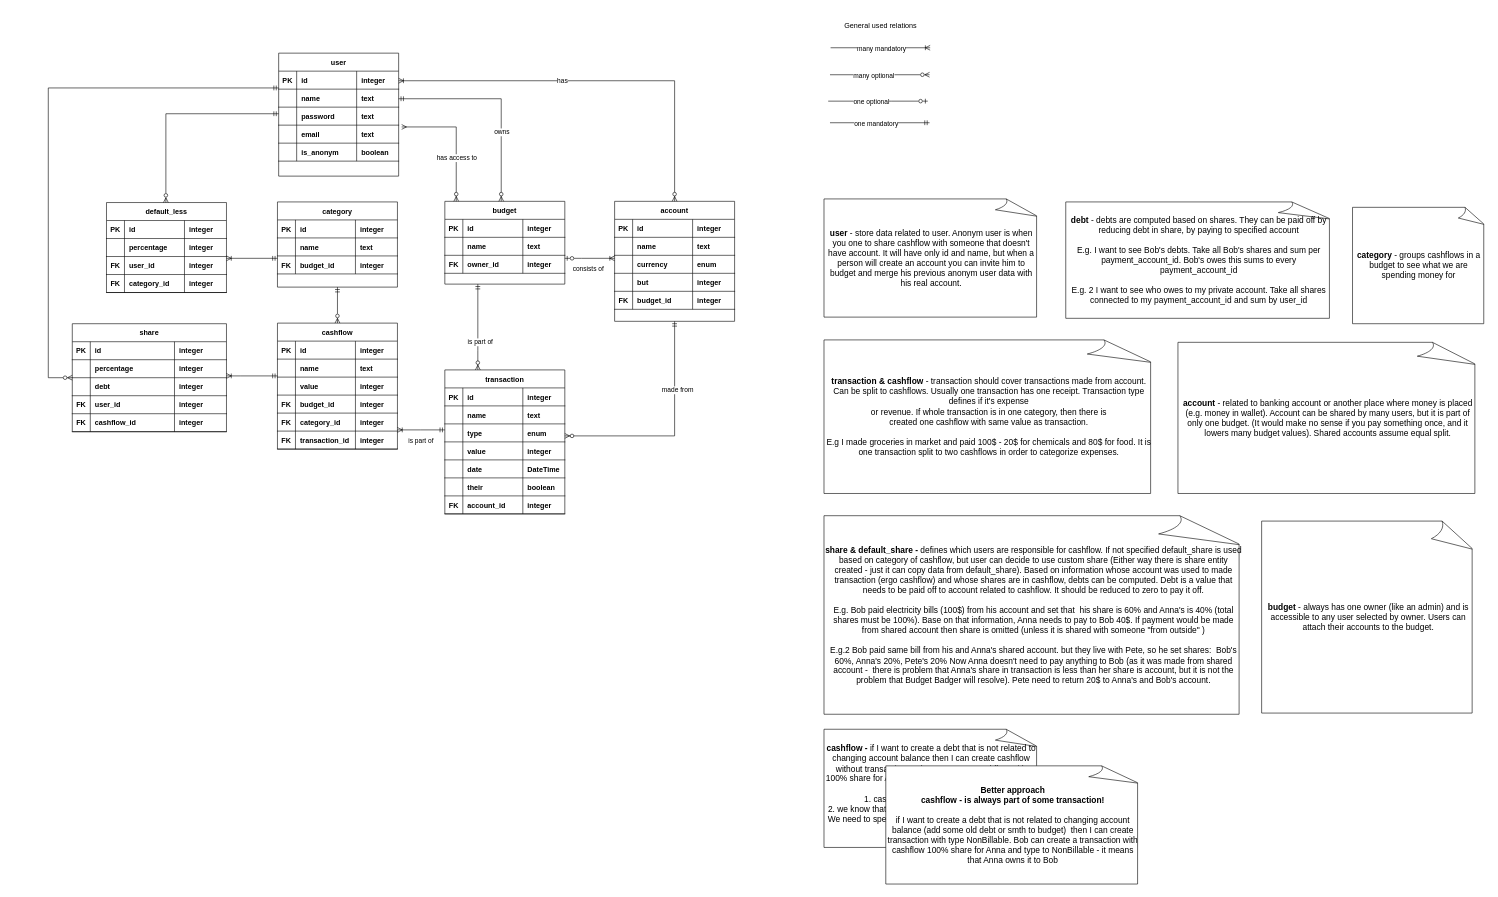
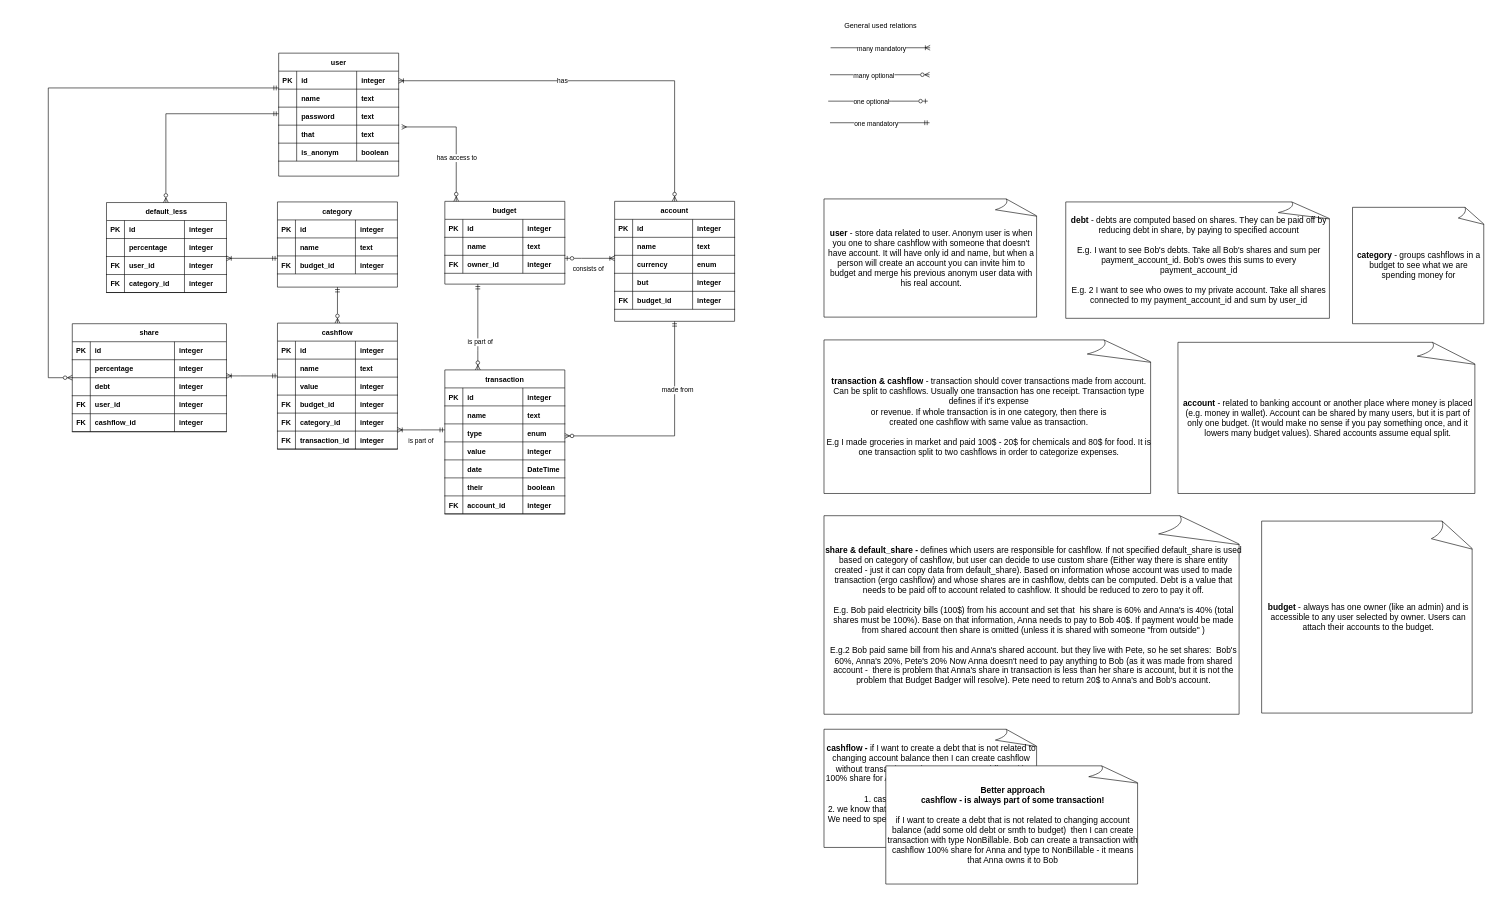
edge "user" -- "budget": removed, label "owns"
node "email": label "email" -> "that"
